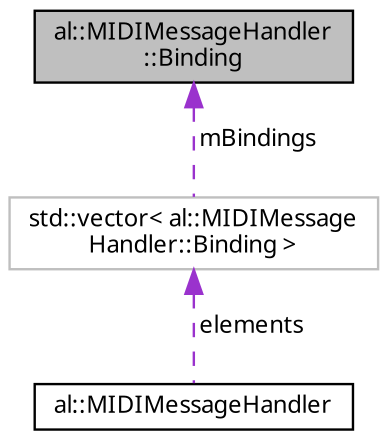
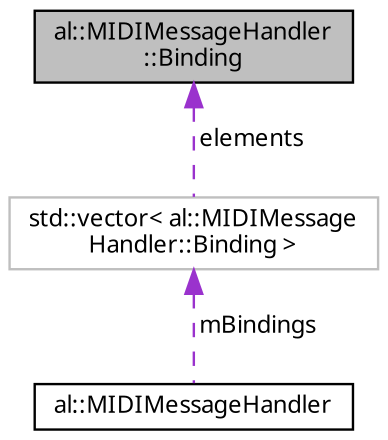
edge "std::vector< al::MIDIMessage Handler::Binding >" -> "al::MIDIMessageHandler ::Binding": label " mBindings" -> " elements"
edge "al::MIDIMessageHandler" -> "std::vector< al::MIDIMessage Handler::Binding >": label " elements" -> " mBindings"
